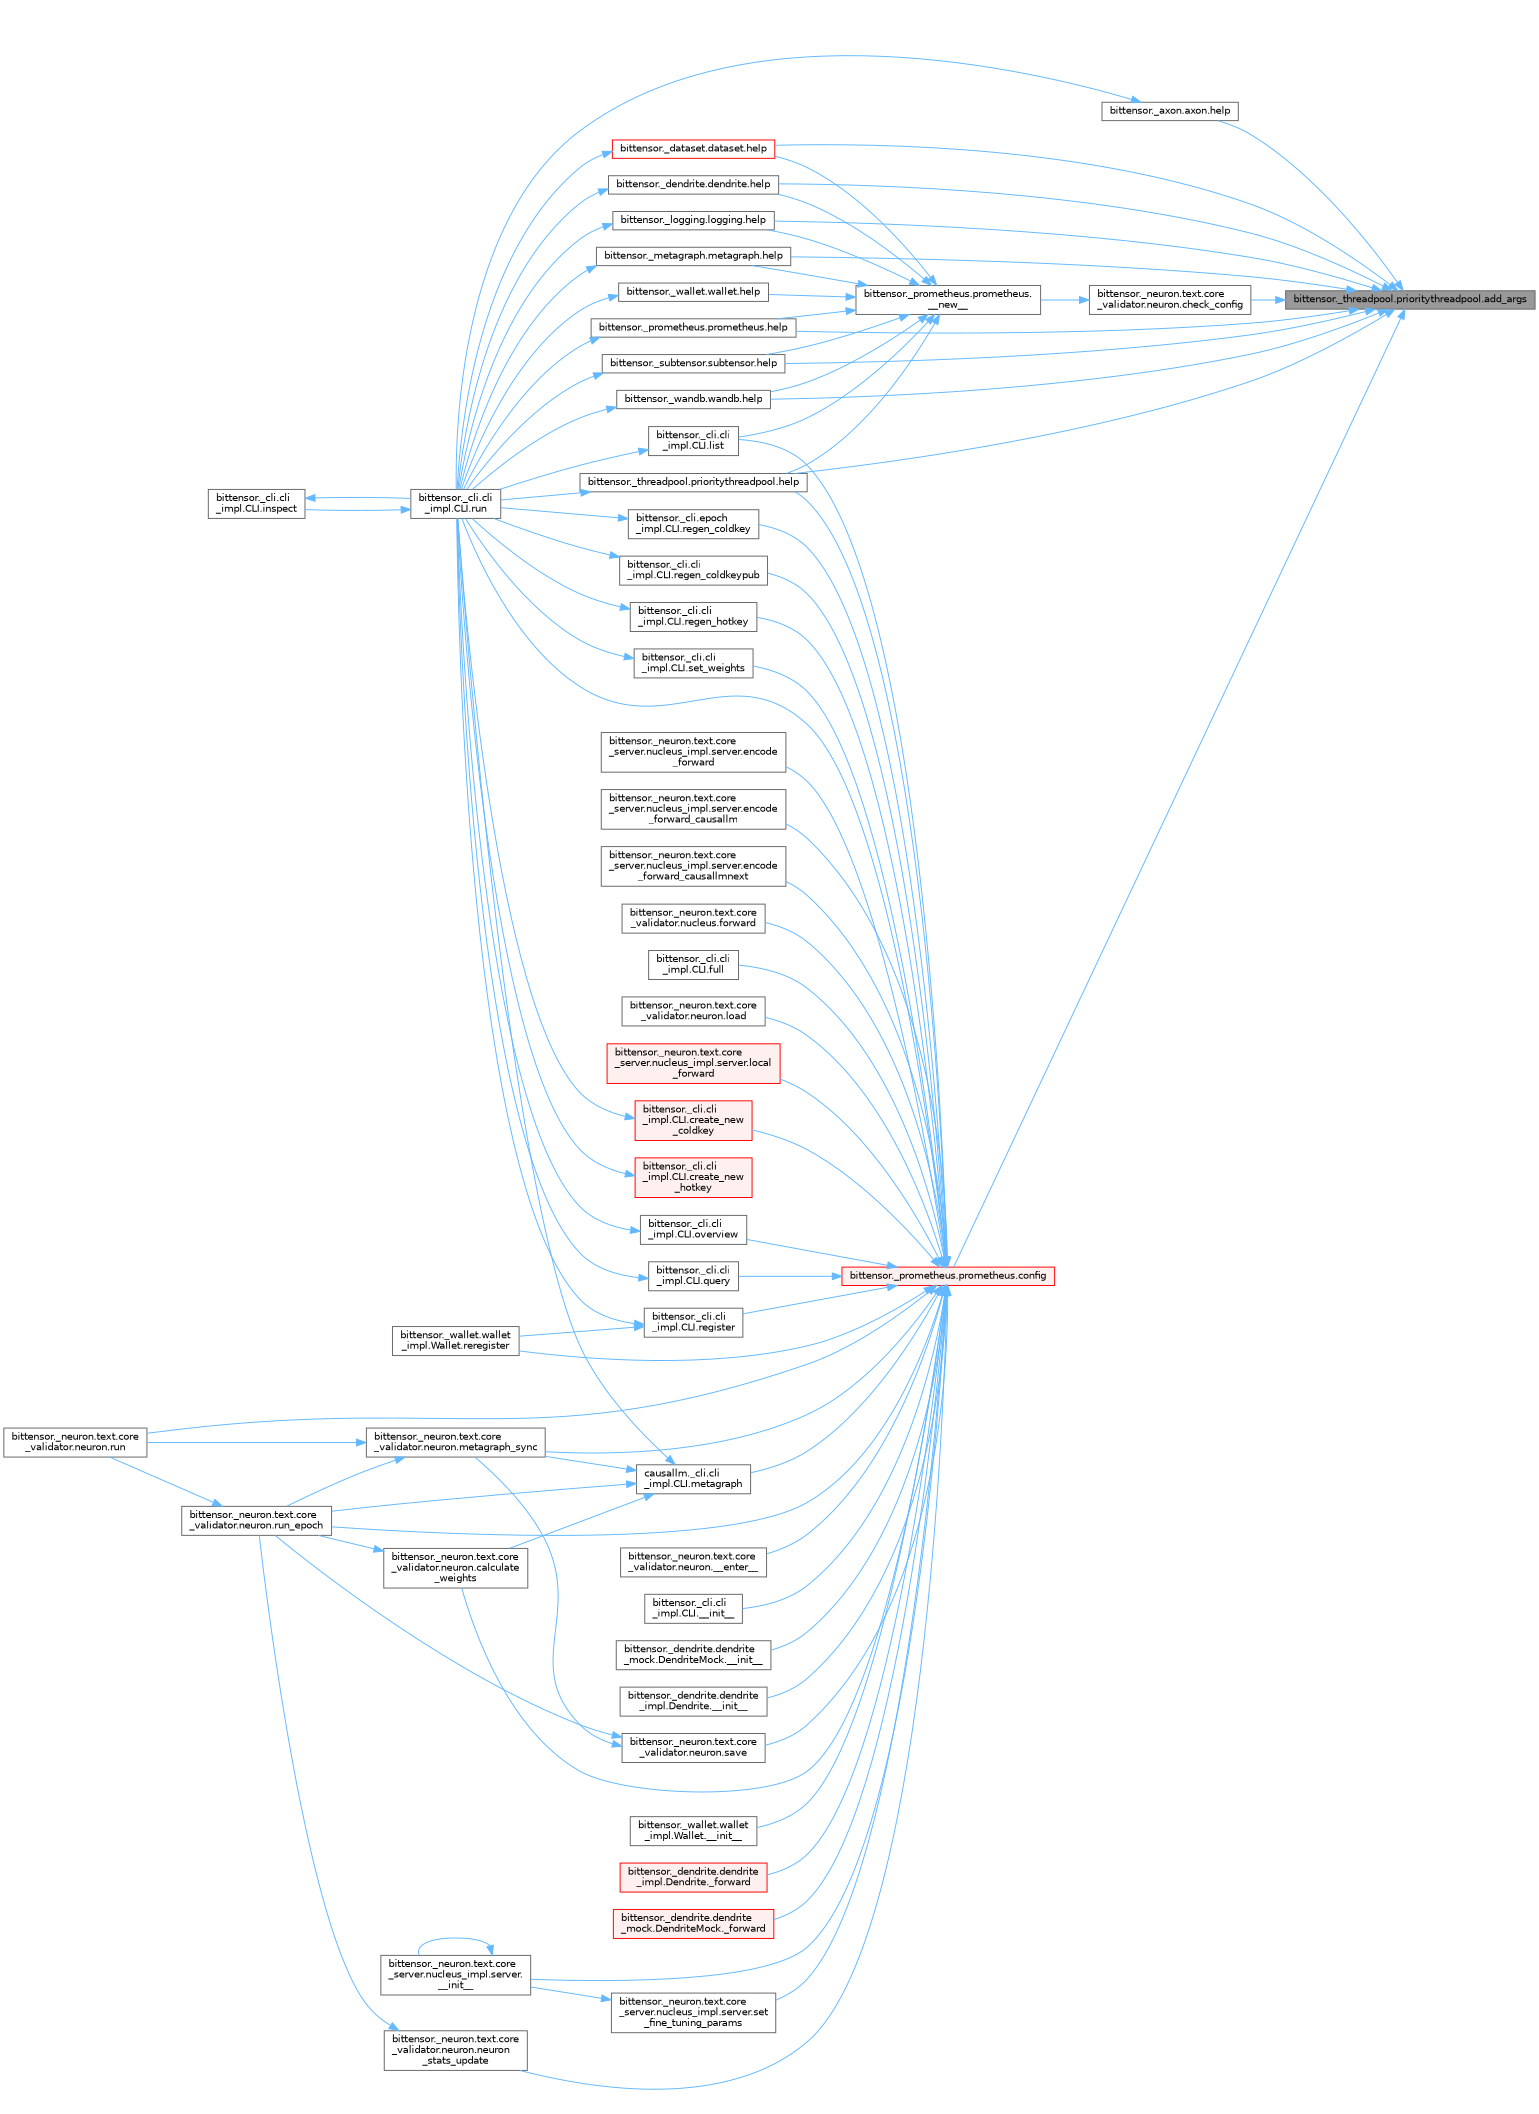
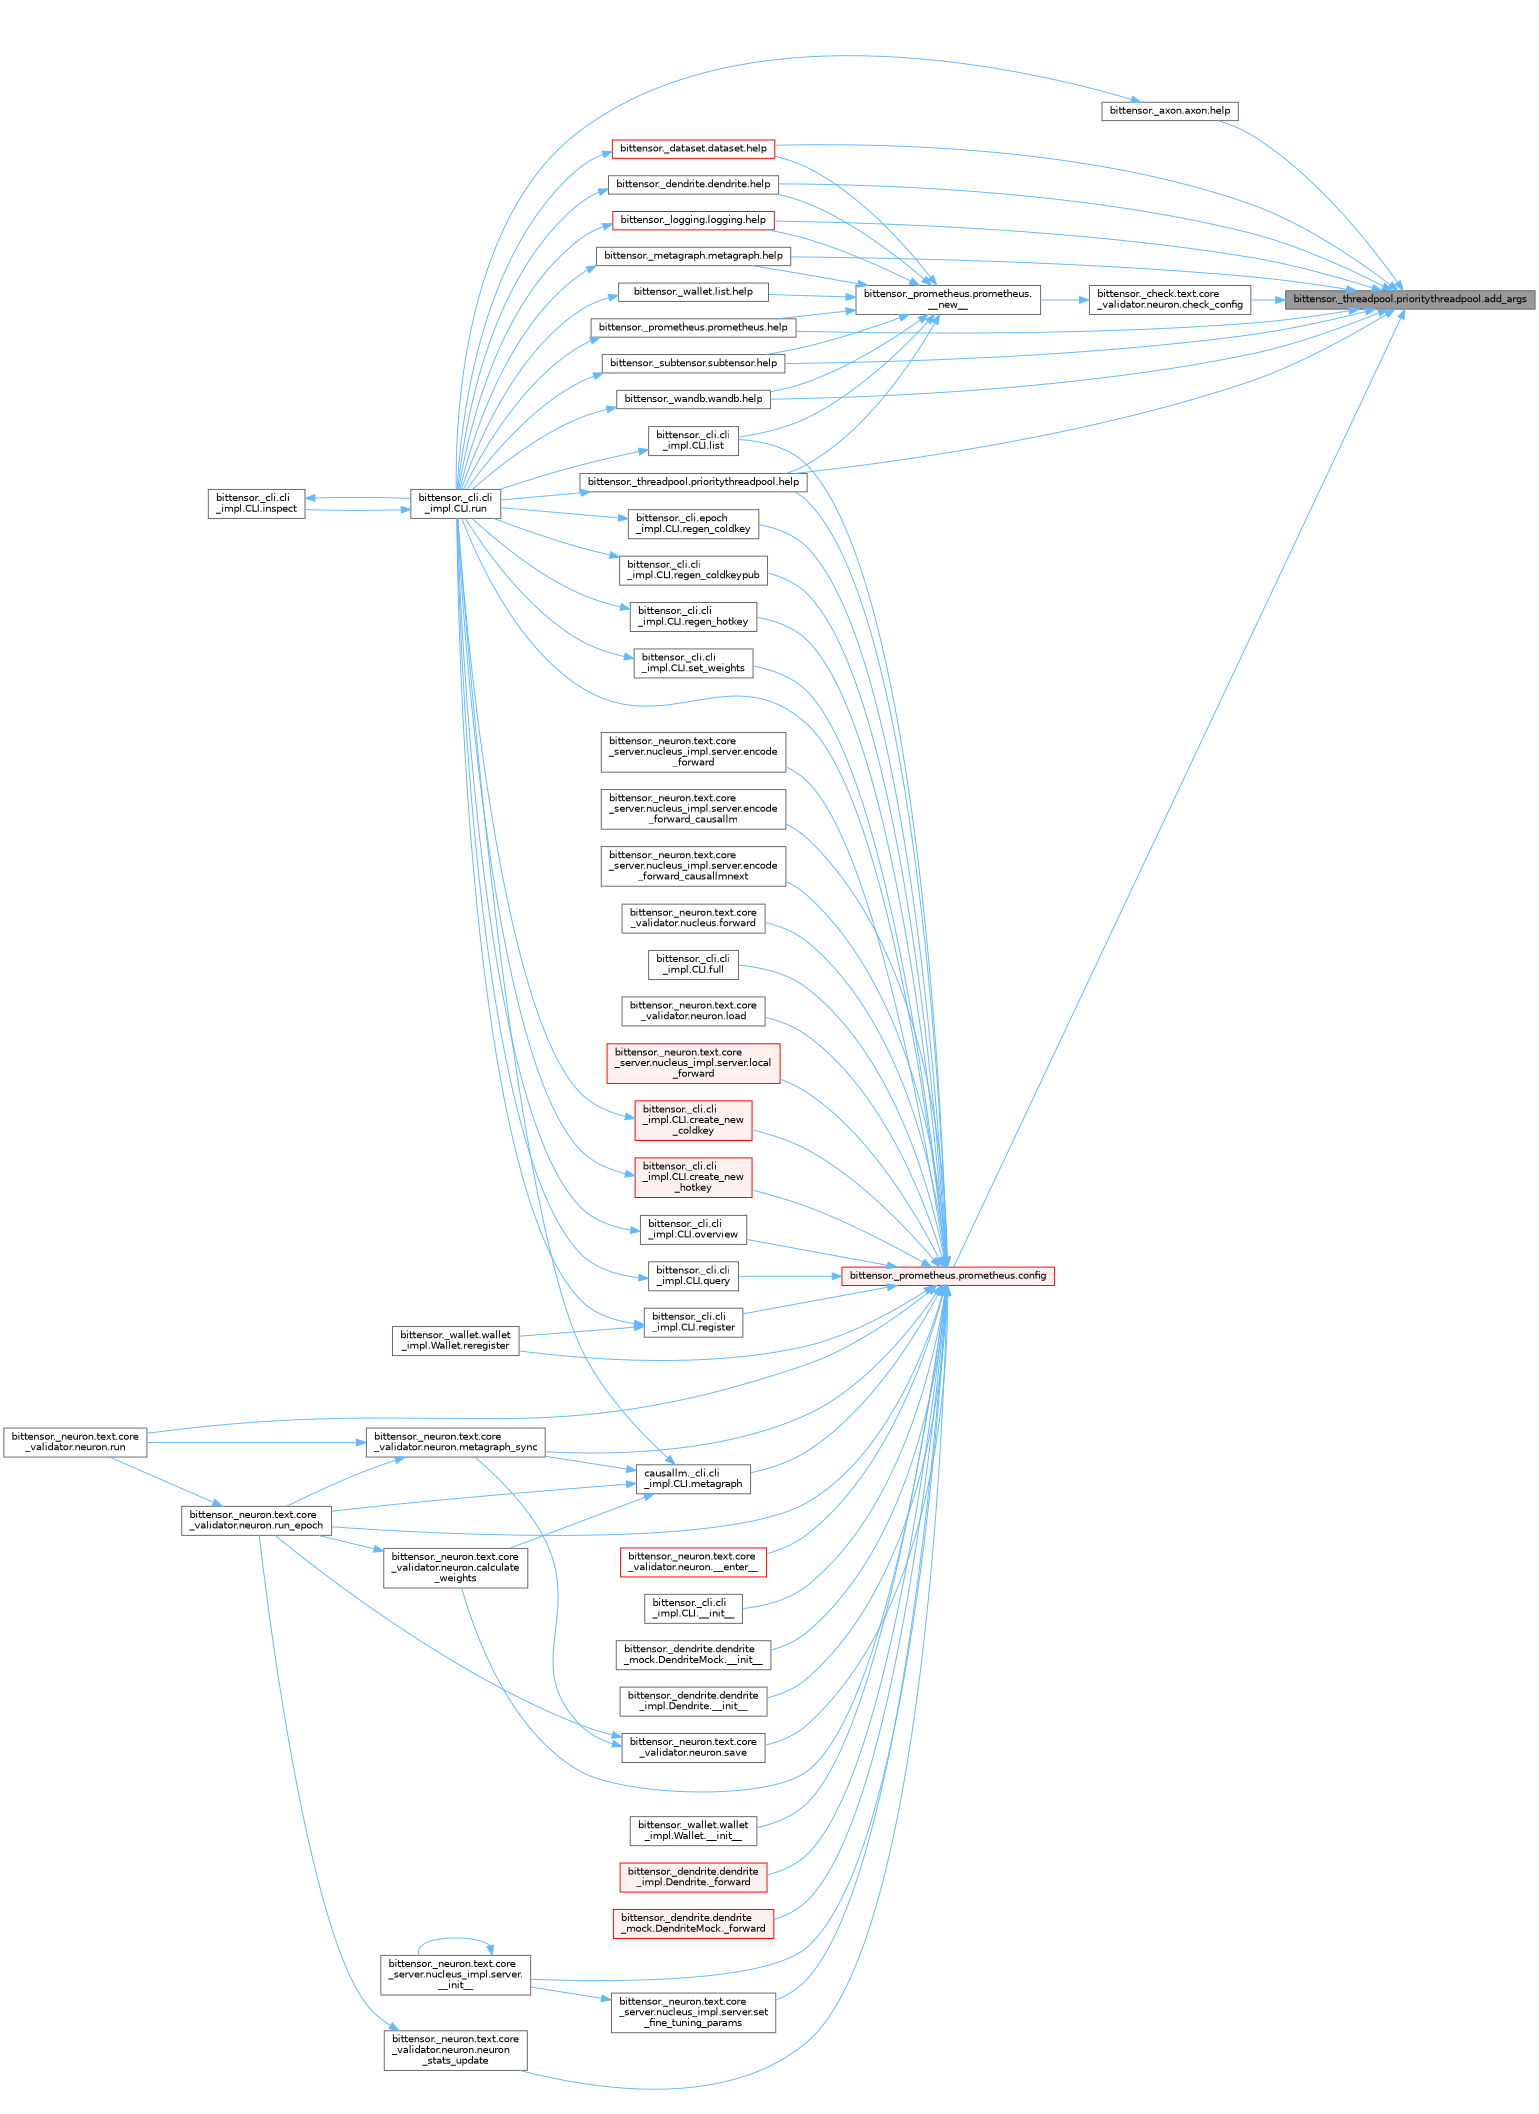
node "bittensor._logging.logging.help": color grey40 -> red
node "bittensor._wallet.wallet.help": label "bittensor._wallet.wallet.help" -> "bittensor._wallet.list.help"
node "bittensor._neuron.text.core _validator.neuron.check_config": label "bittensor._neuron.text.core _validator.neuron.check_config" -> "bittensor._check.text.core _validator.neuron.check_config"
edge "bittensor._cli.cli _impl.CLI.create_new _hotkey" -> "bittensor._prometheus.prometheus.config": added
node "bittensor._neuron.text.core _validator.neuron.__enter__": color grey40 -> red
